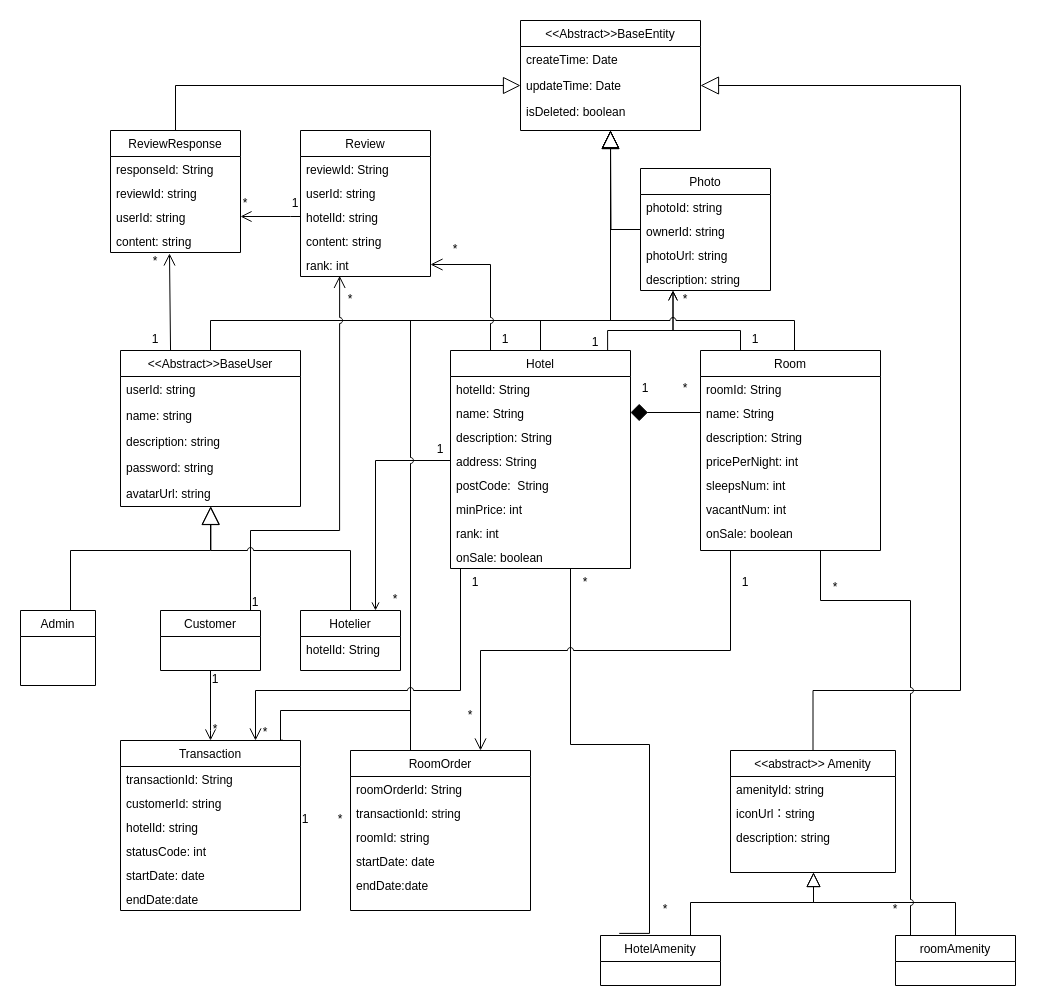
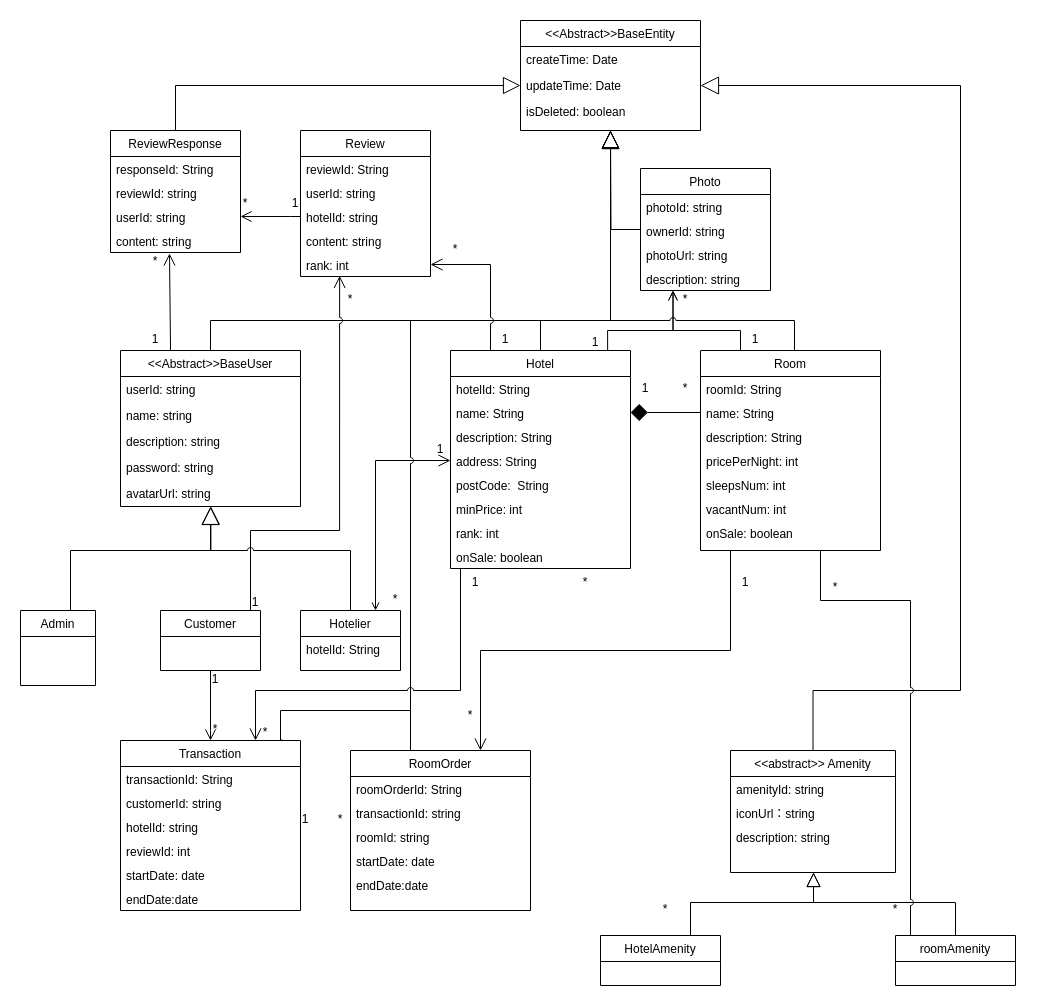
edge "address: String" -> "Hotelier": arrowhead none -> open
edge "Hotel" -- "HotelAmenity": removed
node "statusCode: int": label "statusCode: int" -> "reviewId: int"
